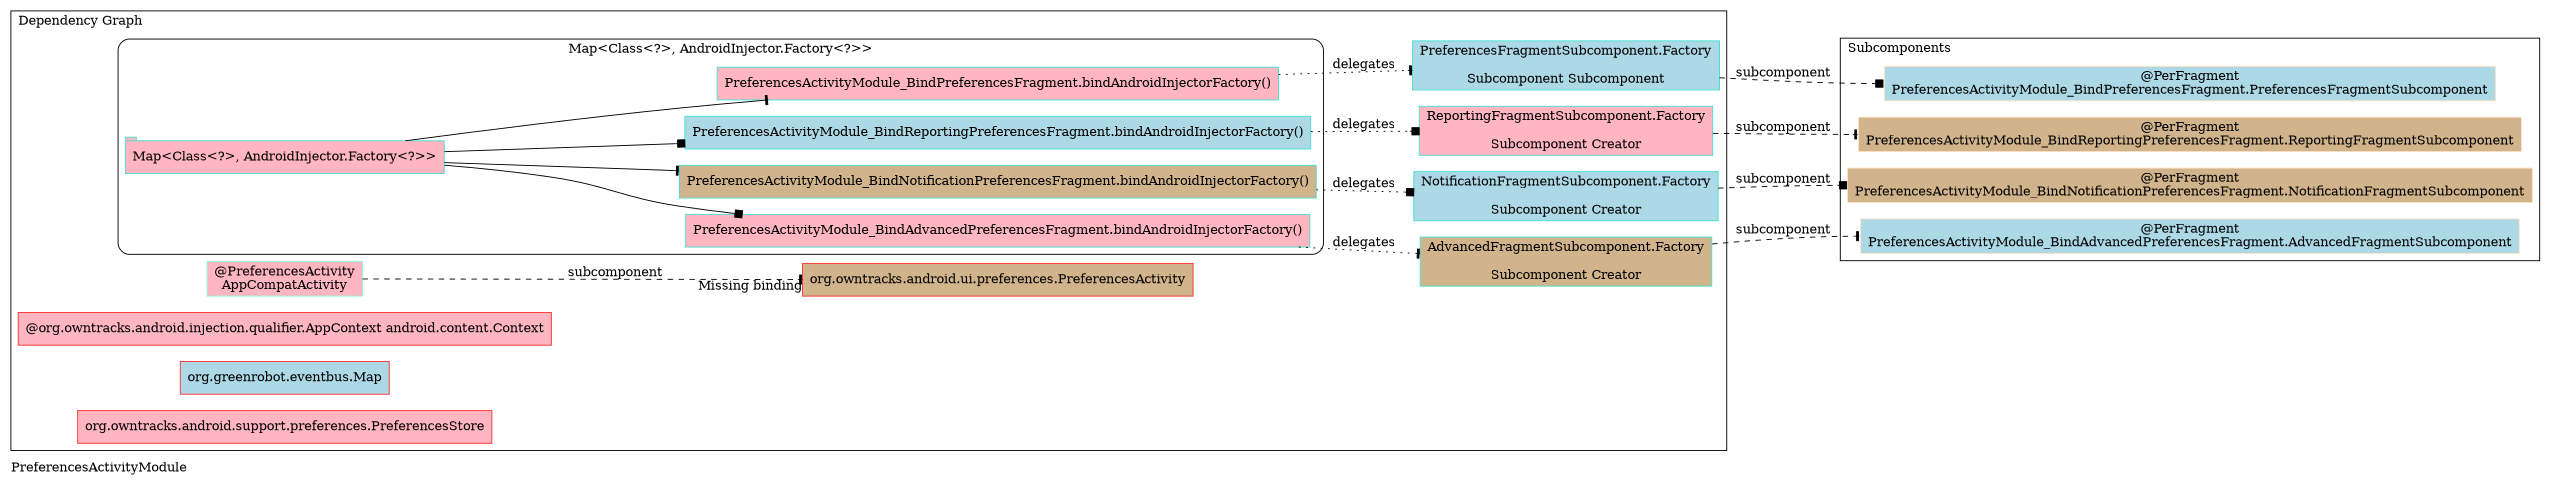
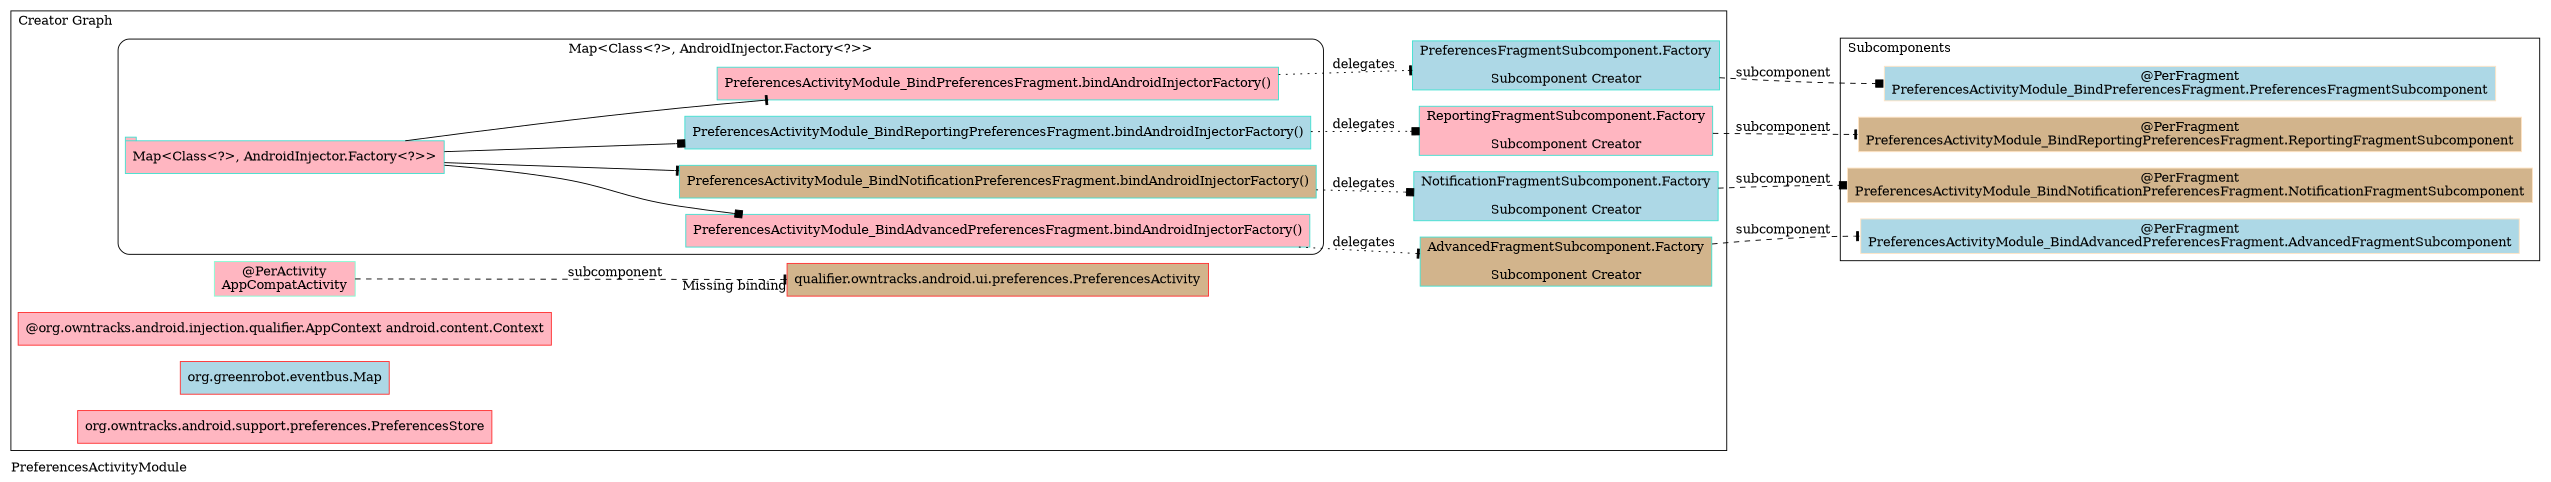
cluster "Dependency Graph": label "Dependency Graph" -> "Creator Graph"
node "PreferencesFragmentSubcomponent.Factory Subcomponent Subcomponent": label "PreferencesFragmentSubcomponent.Factory Subcomponent Subcomponent" -> "PreferencesFragmentSubcomponent.Factory Subcomponent Creator"
node "@PreferencesActivity AppCompatActivity": label "@PreferencesActivity AppCompatActivity" -> "@PerActivity AppCompatActivity"
node "org.owntracks.android.ui.preferences.PreferencesActivity": label "org.owntracks.android.ui.preferences.PreferencesActivity" -> "qualifier.owntracks.android.ui.preferences.PreferencesActivity"
